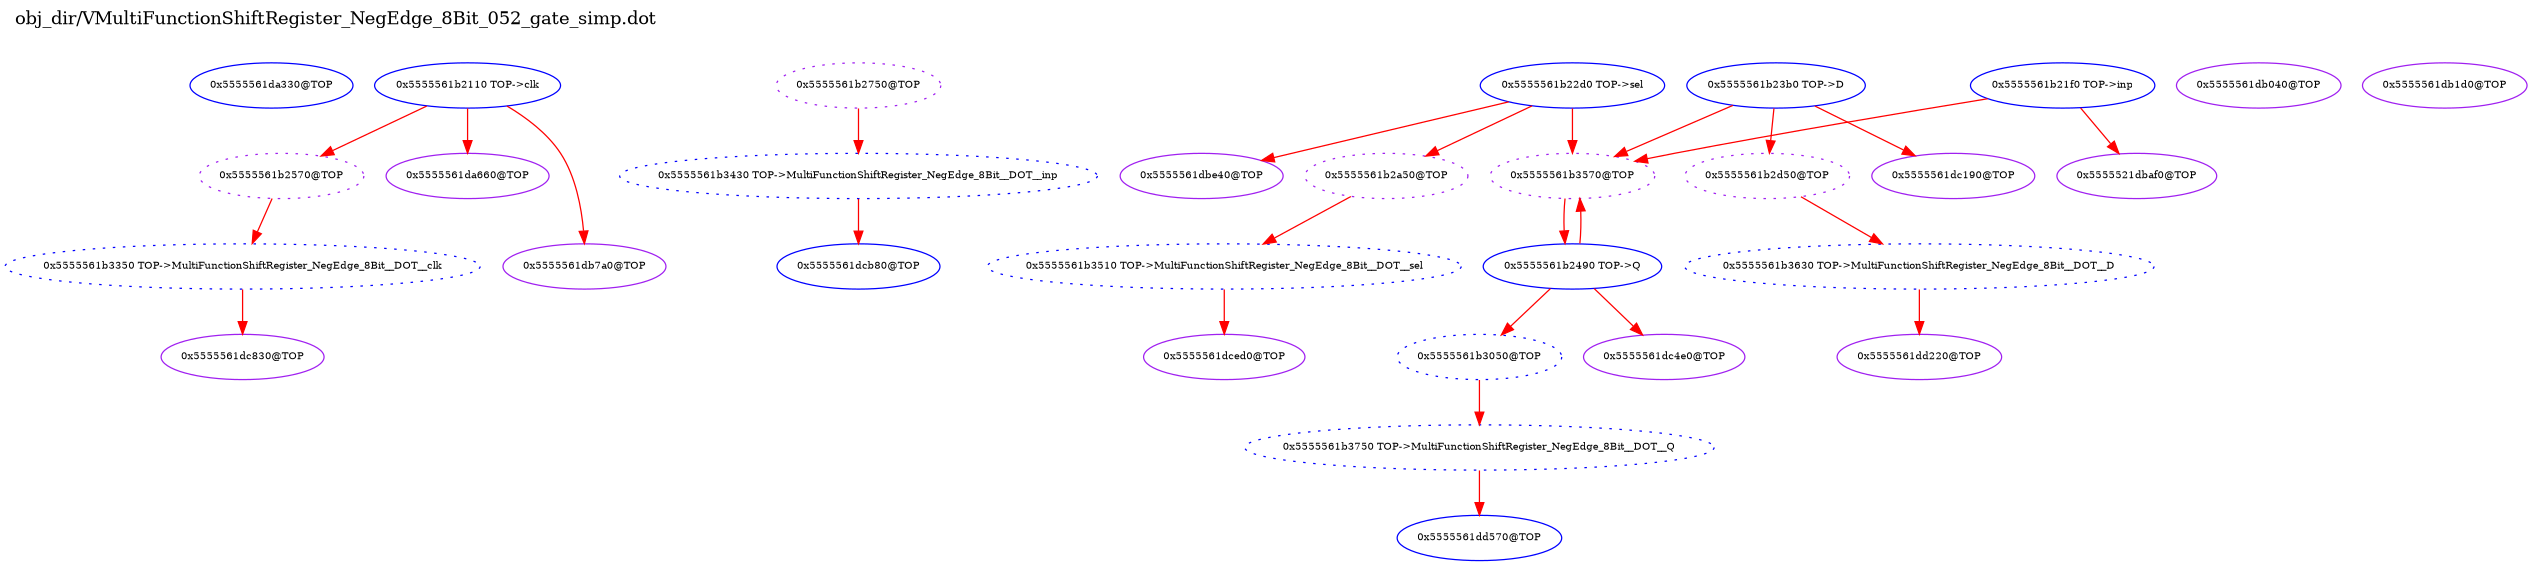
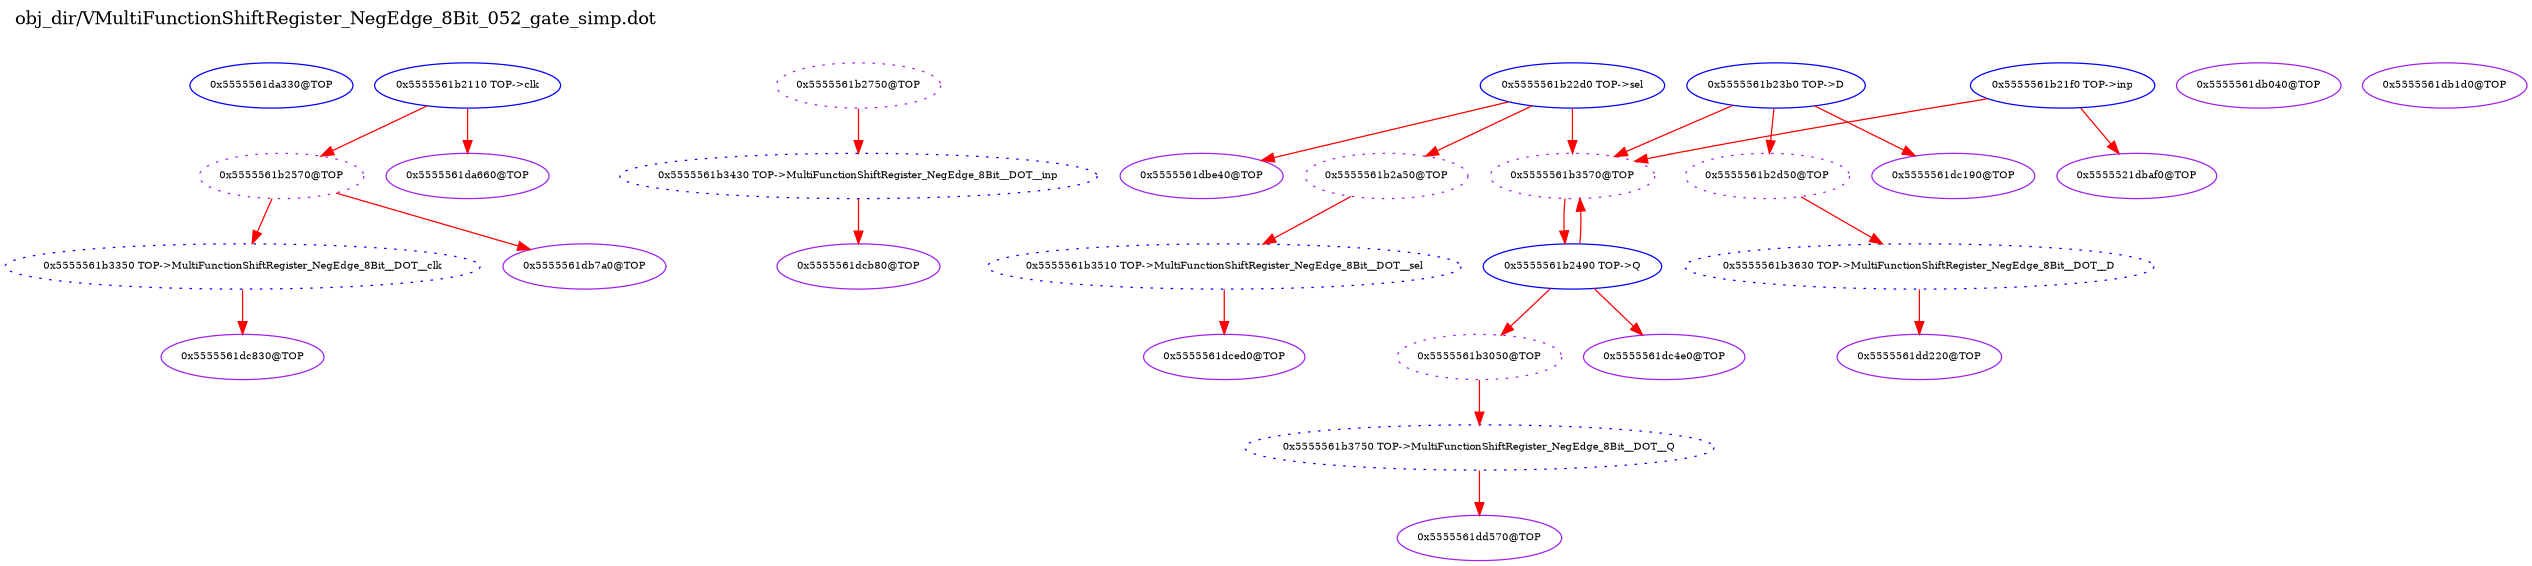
edge "0x5555561b2110 TOP->clk" -> "0x5555561db7a0@TOP": now "0x5555561b2570@TOP" -> "0x5555561db7a0@TOP"
node "0x5555561dcb80@TOP": color blue -> purple
node "0x5555561b3050@TOP": color blue -> purple
node "0x5555561dd570@TOP": color blue -> purple
